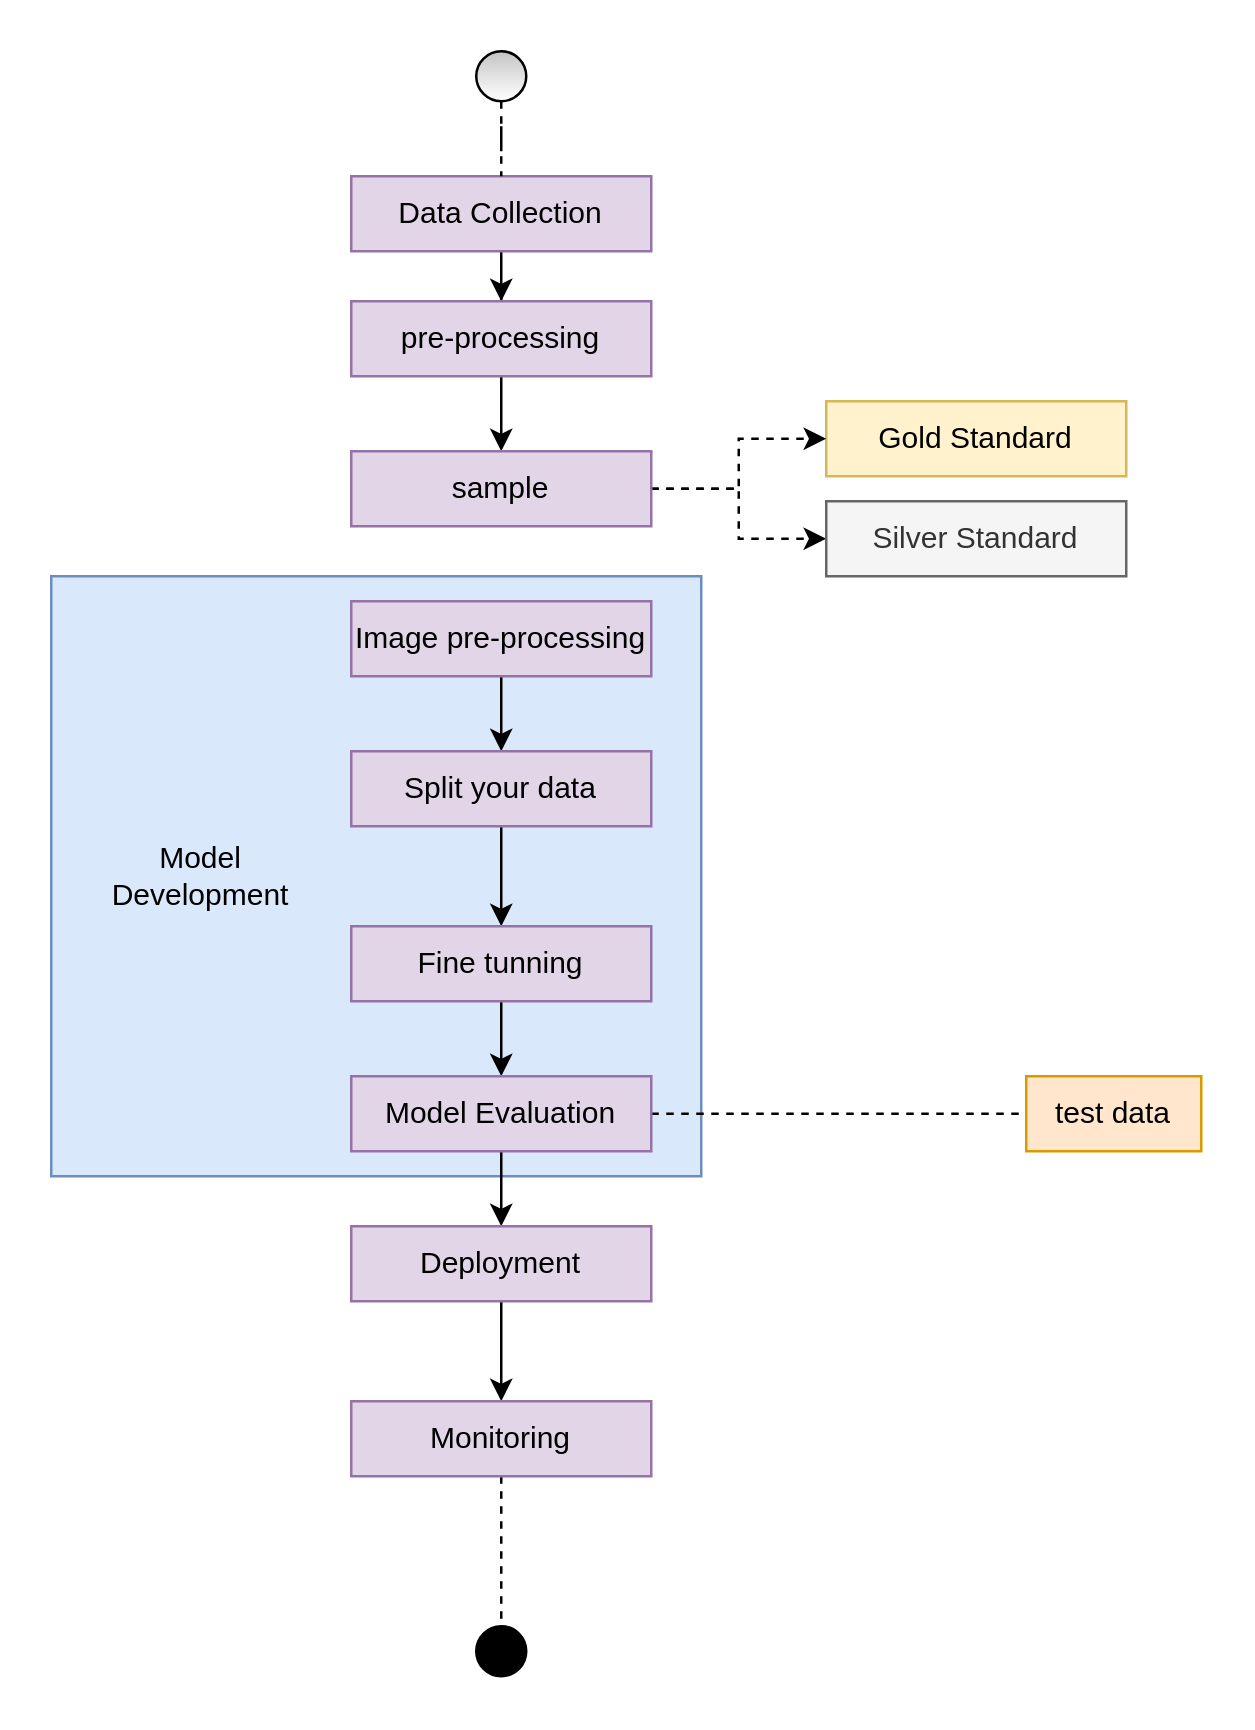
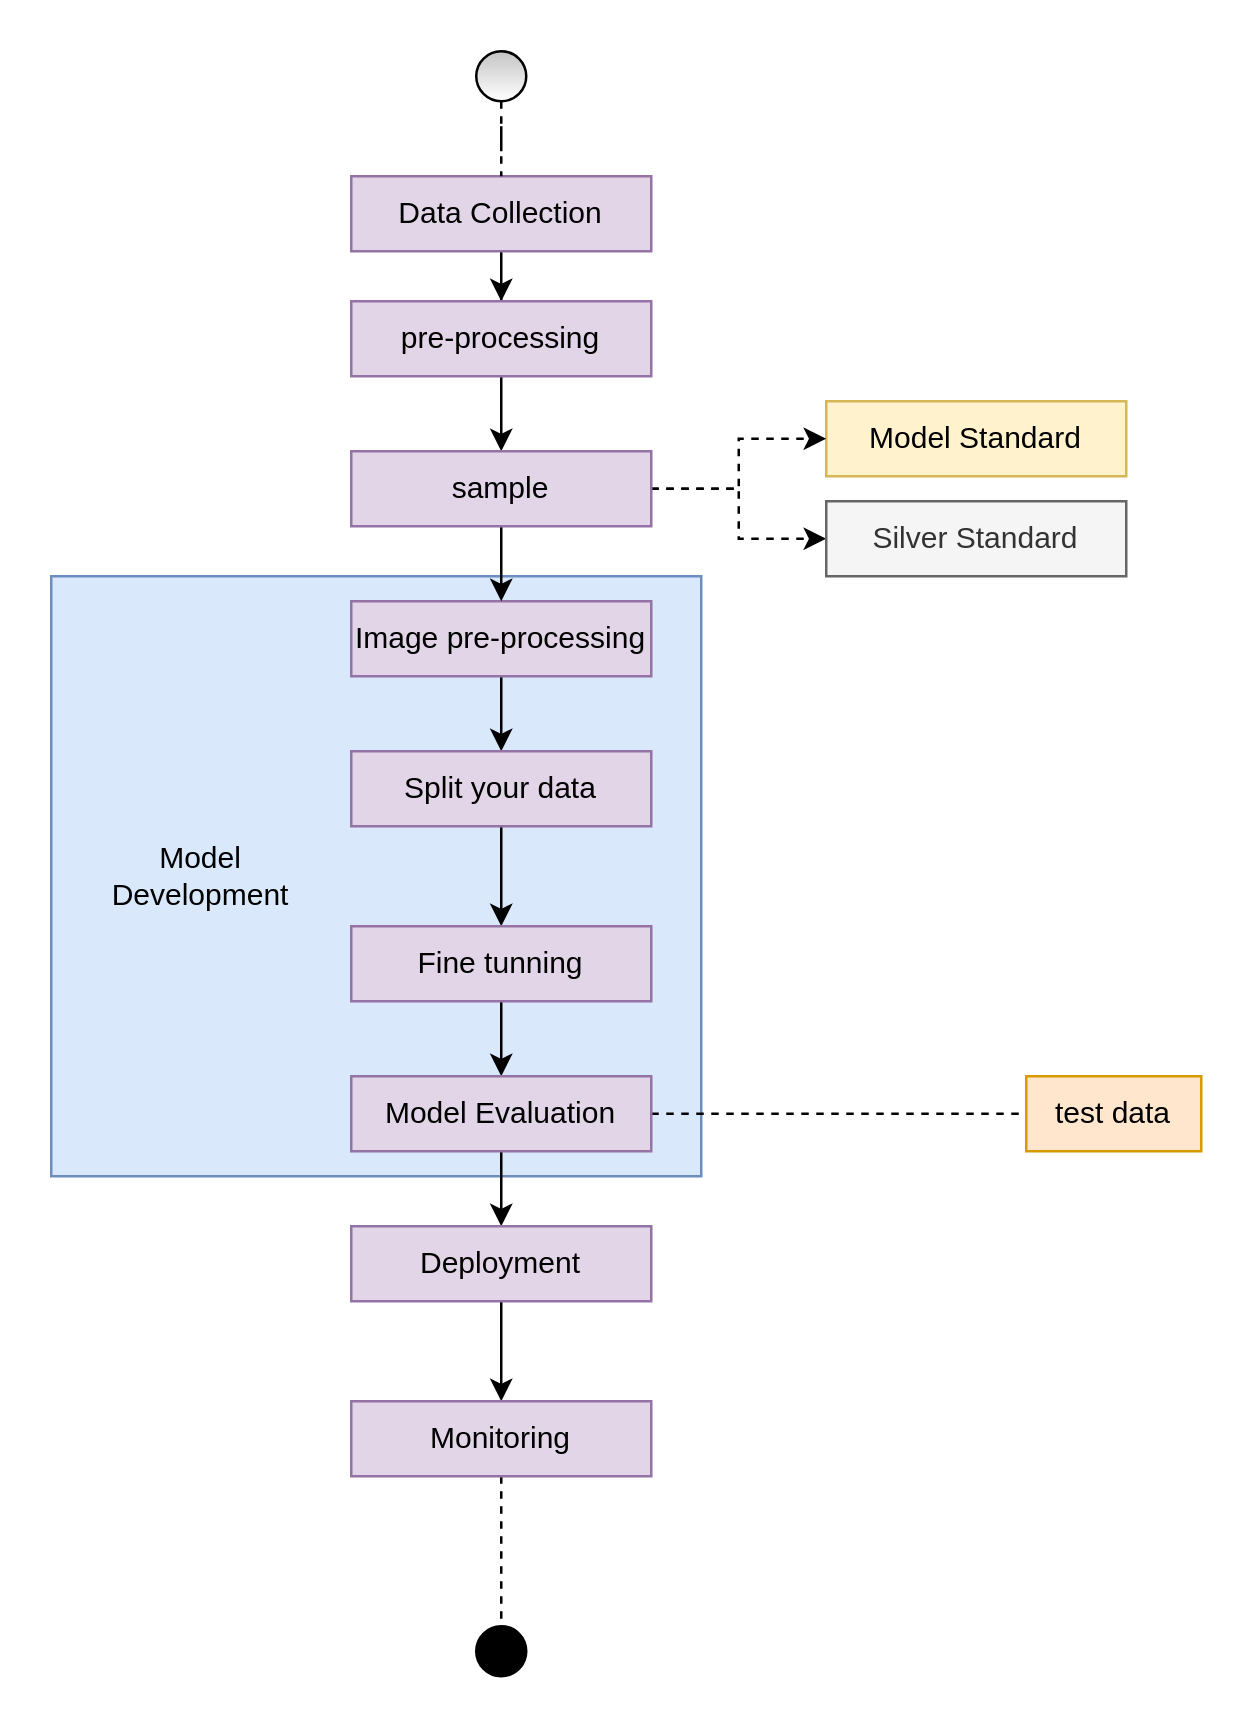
node "Gold Standard": label "Gold Standard" -> "Model Standard"
edge "sample" -> "Image pre-processing": added
